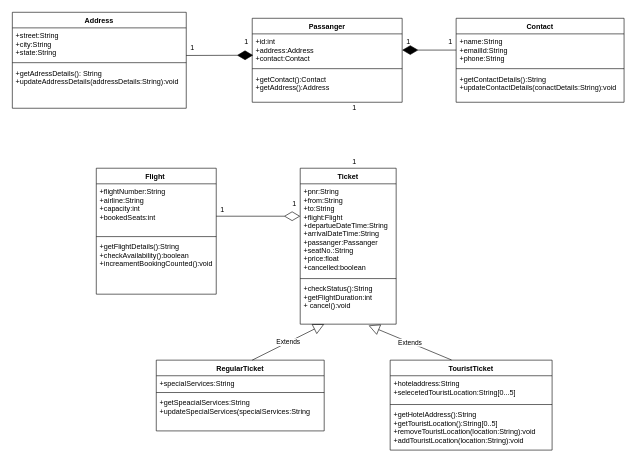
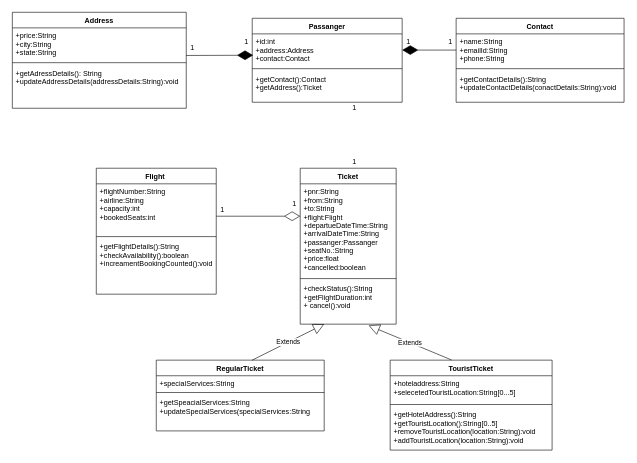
node "+street:String +city:String +state:String": label "+street:String +city:String +state:String" -> "+price:String +city:String +state:String"
node "+getContact():Contact +getAddress():Address": label "+getContact():Contact +getAddress():Address" -> "+getContact():Contact +getAddress():Ticket"
